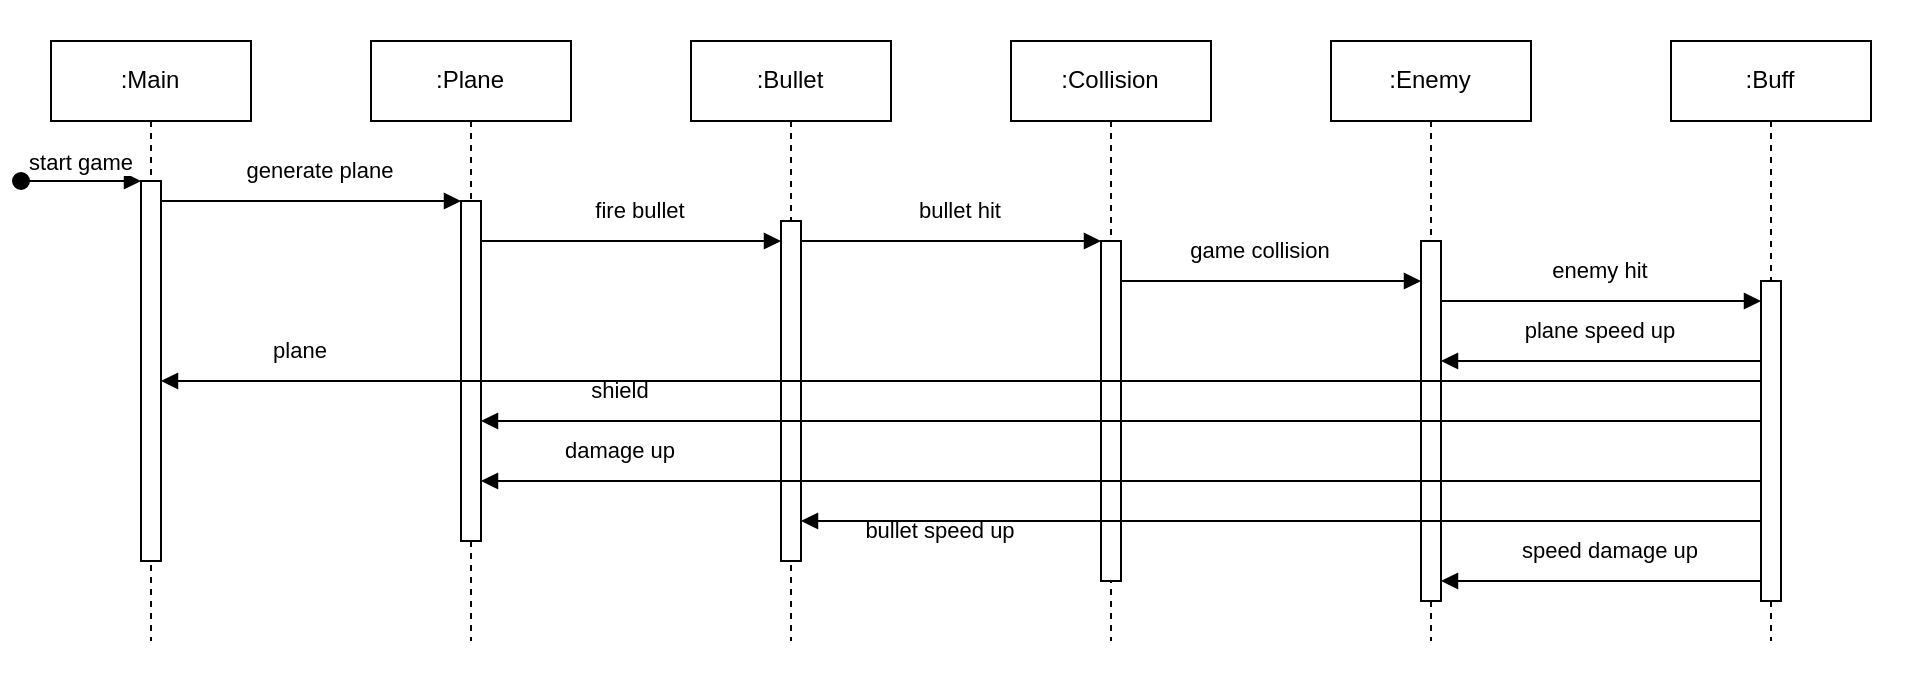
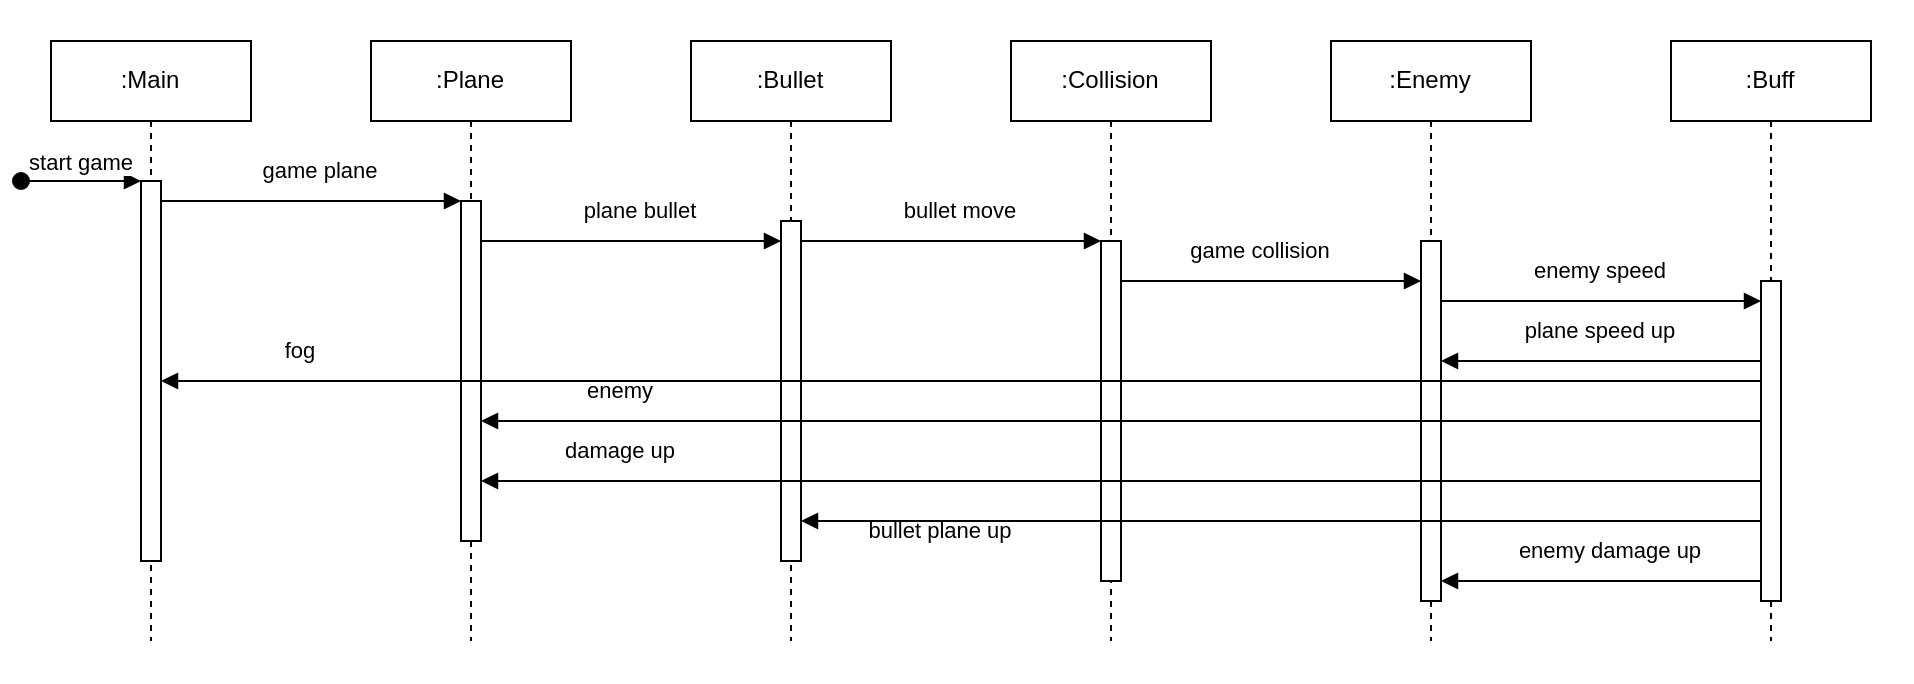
node "generate plane": label "generate plane" -> "game plane"
node "fire bullet": label "fire bullet" -> "plane bullet"
node "bullet hit": label "bullet hit" -> "bullet move"
node "enemy hit": label "enemy hit" -> "enemy speed"
node "plane": label "plane" -> "fog"
node "shield": label "shield" -> "enemy"
node "bullet speed up": label "bullet speed up" -> "bullet plane up"
node "speed damage up": label "speed damage up" -> "enemy damage up"
